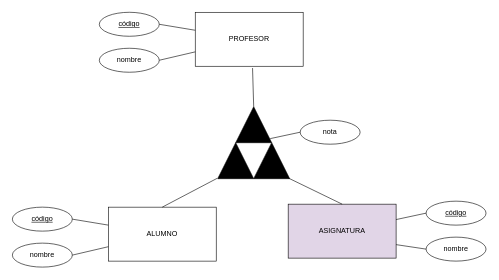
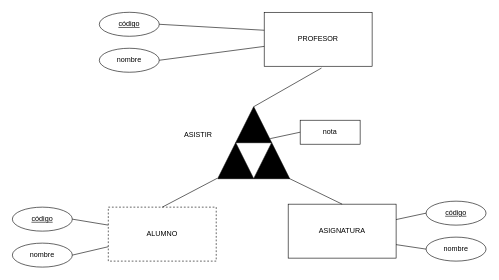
node "PROFESOR": moved (249, 39) -> (318, 39)
node "nota": shape ellipse -> rectangle
node "ASISTIR": added
node "ASIGNATURA": fillcolor #e1d5e7 -> #ffffff
node "ALUMNO": style solid -> dashed
